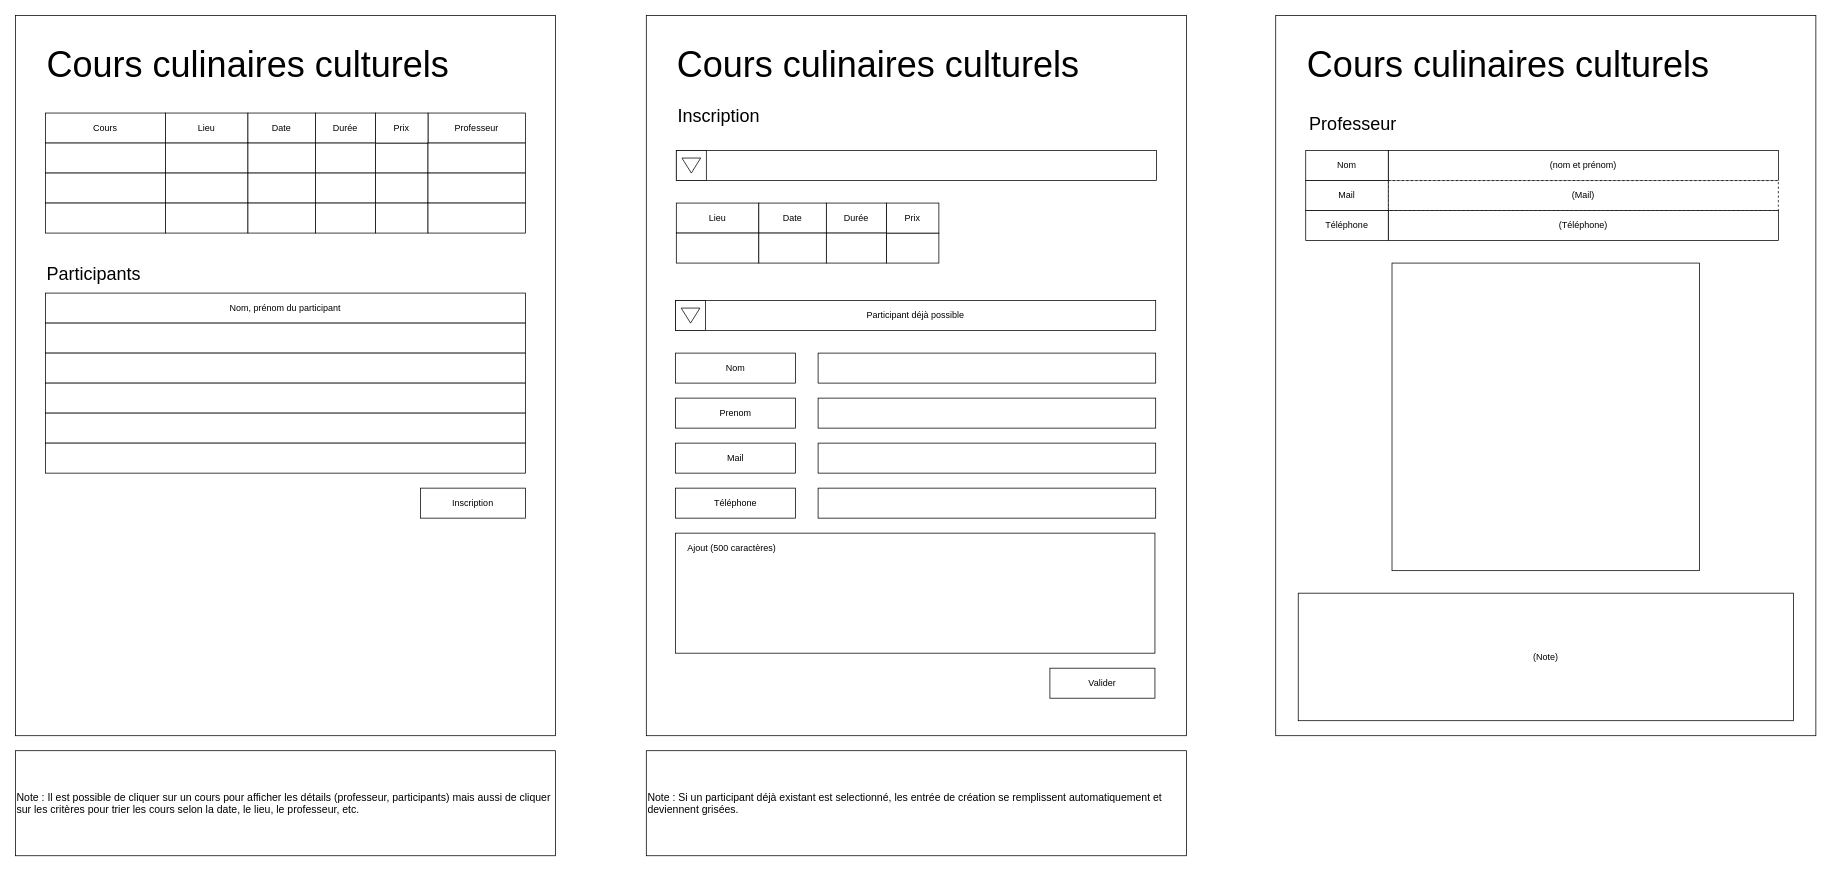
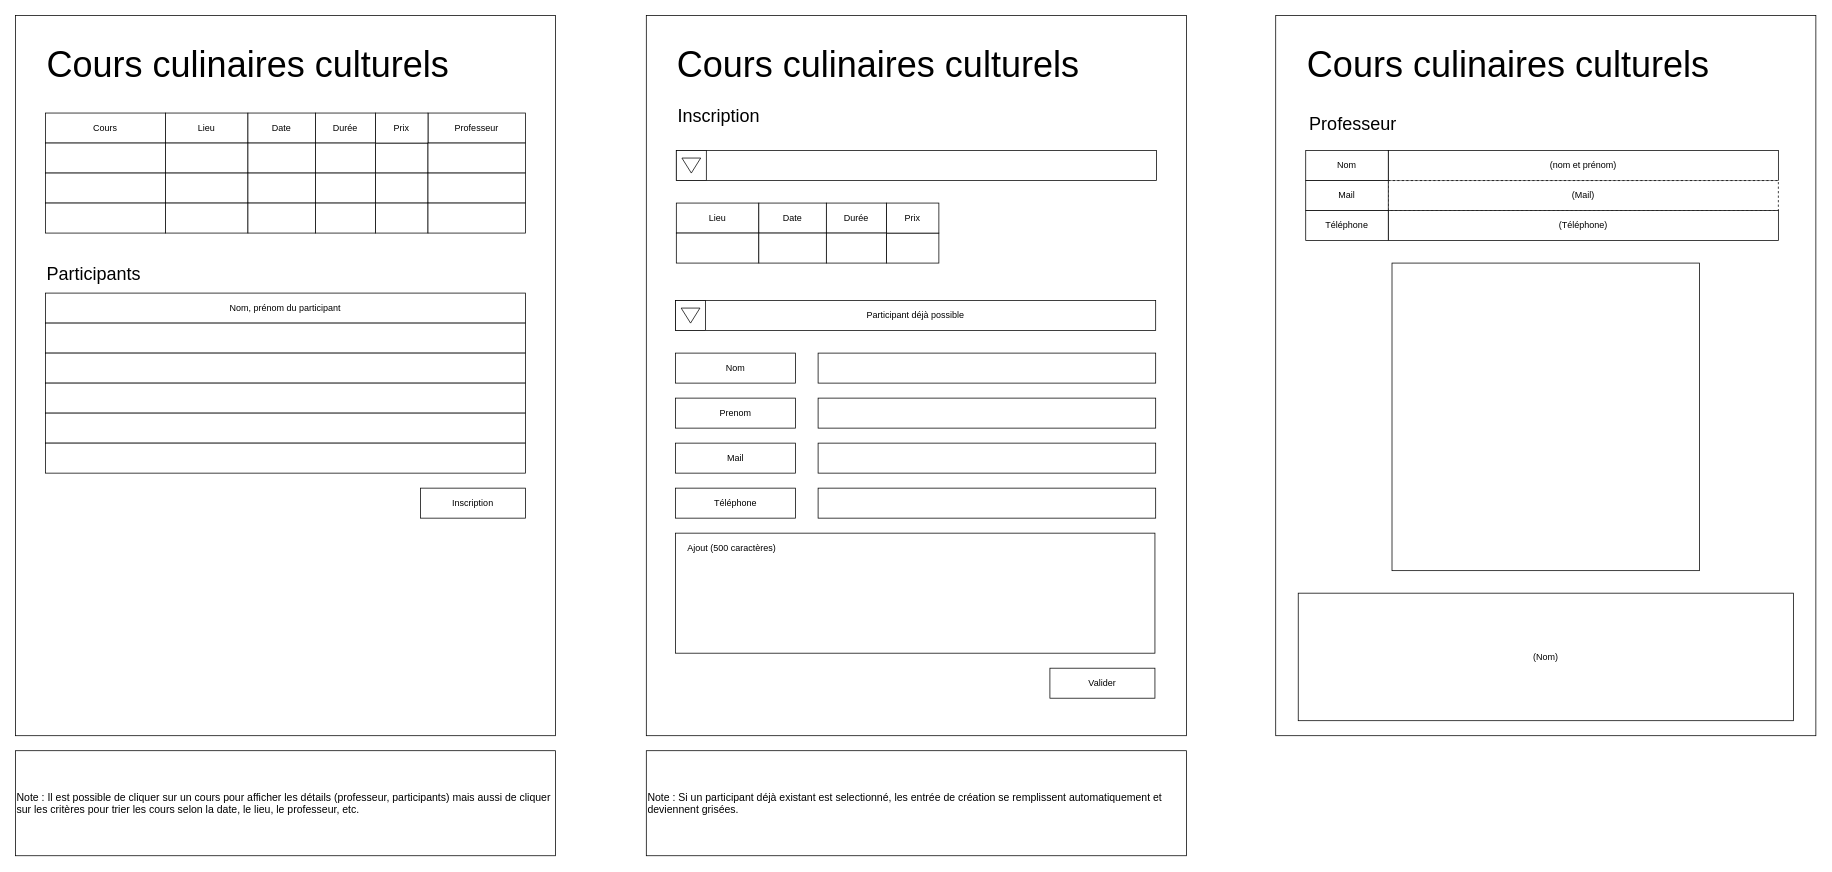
node "(Note)": label "(Note)" -> "(Nom)"
